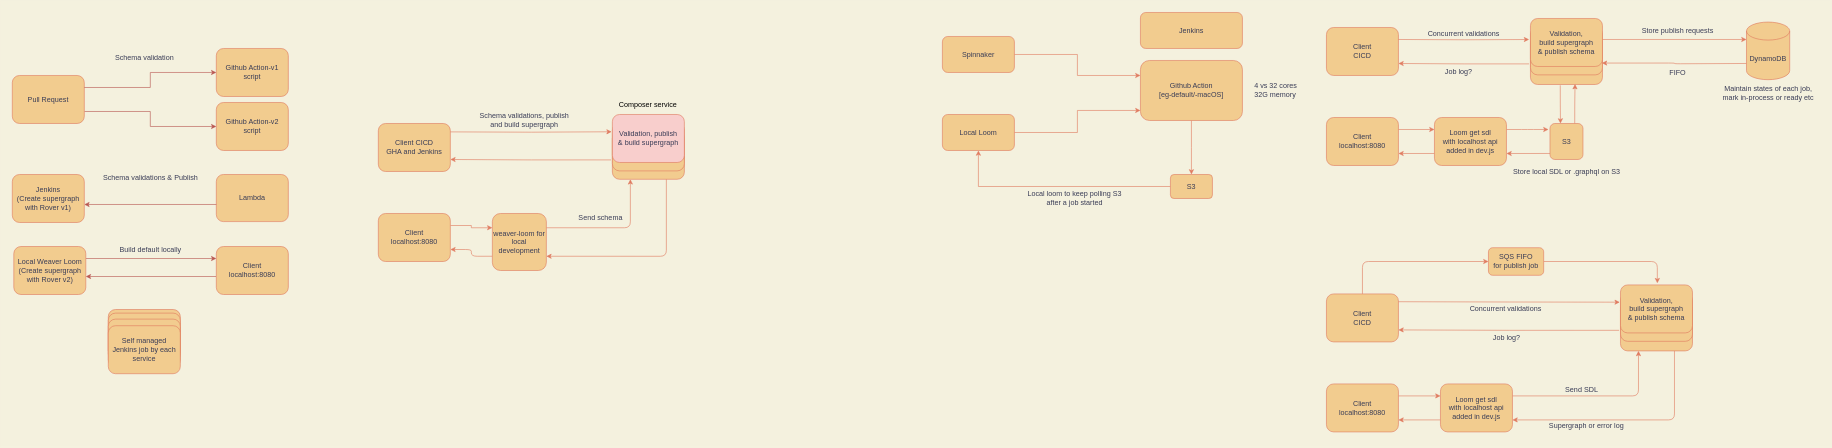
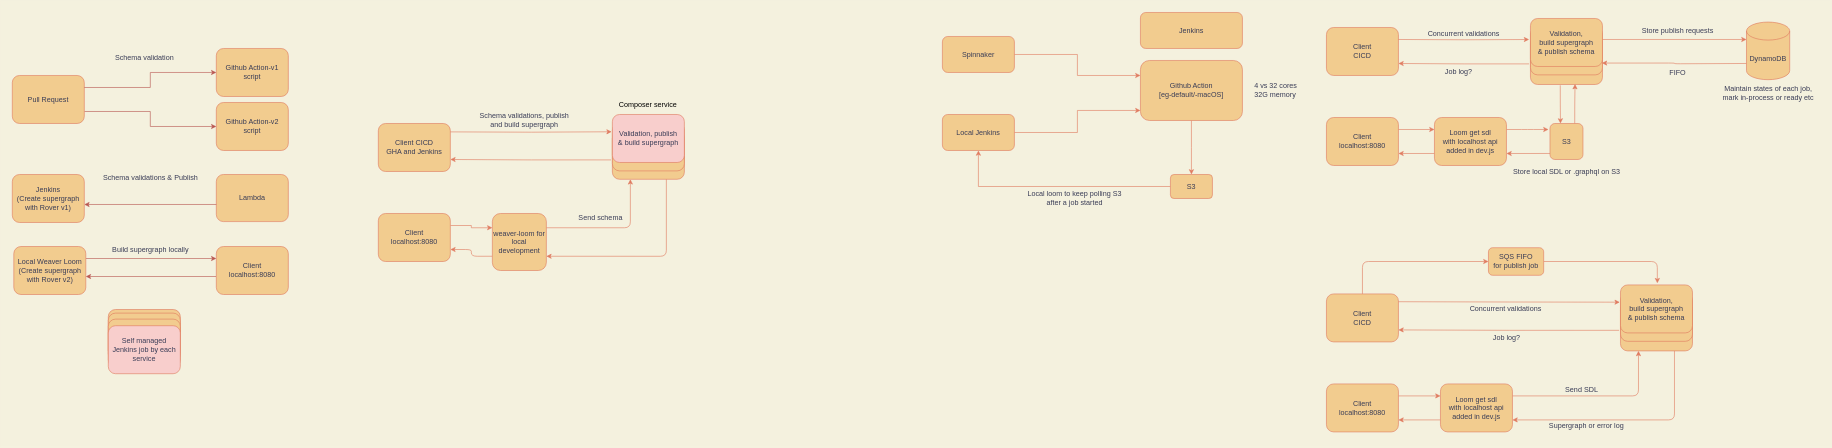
node "Local Loom": label "Local Loom" -> "Local Jenkins"
node "Build default locally": label "Build default locally" -> "Build supergraph locally"
node "Self managed Jenkins job by each service": fillcolor #f2cc8f -> #f8cecc
